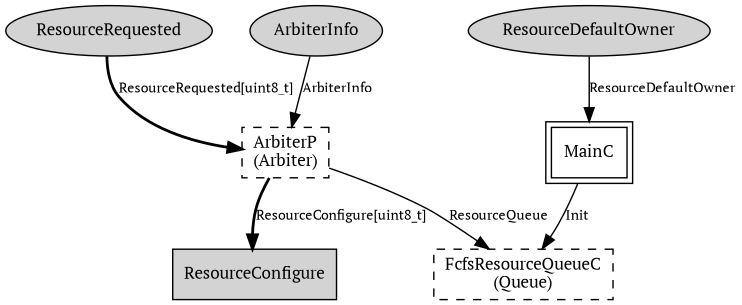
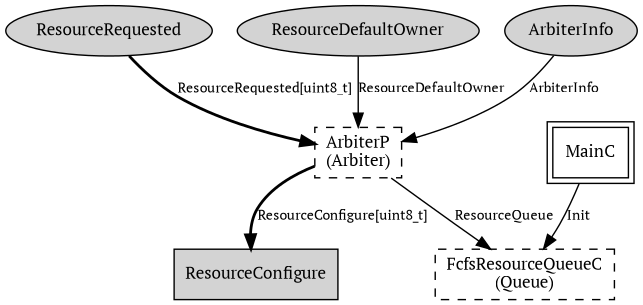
edge "ResourceDefaultOwner" -> "MainC": now "ResourceDefaultOwner" -> "ArbiterP (Arbiter)"
